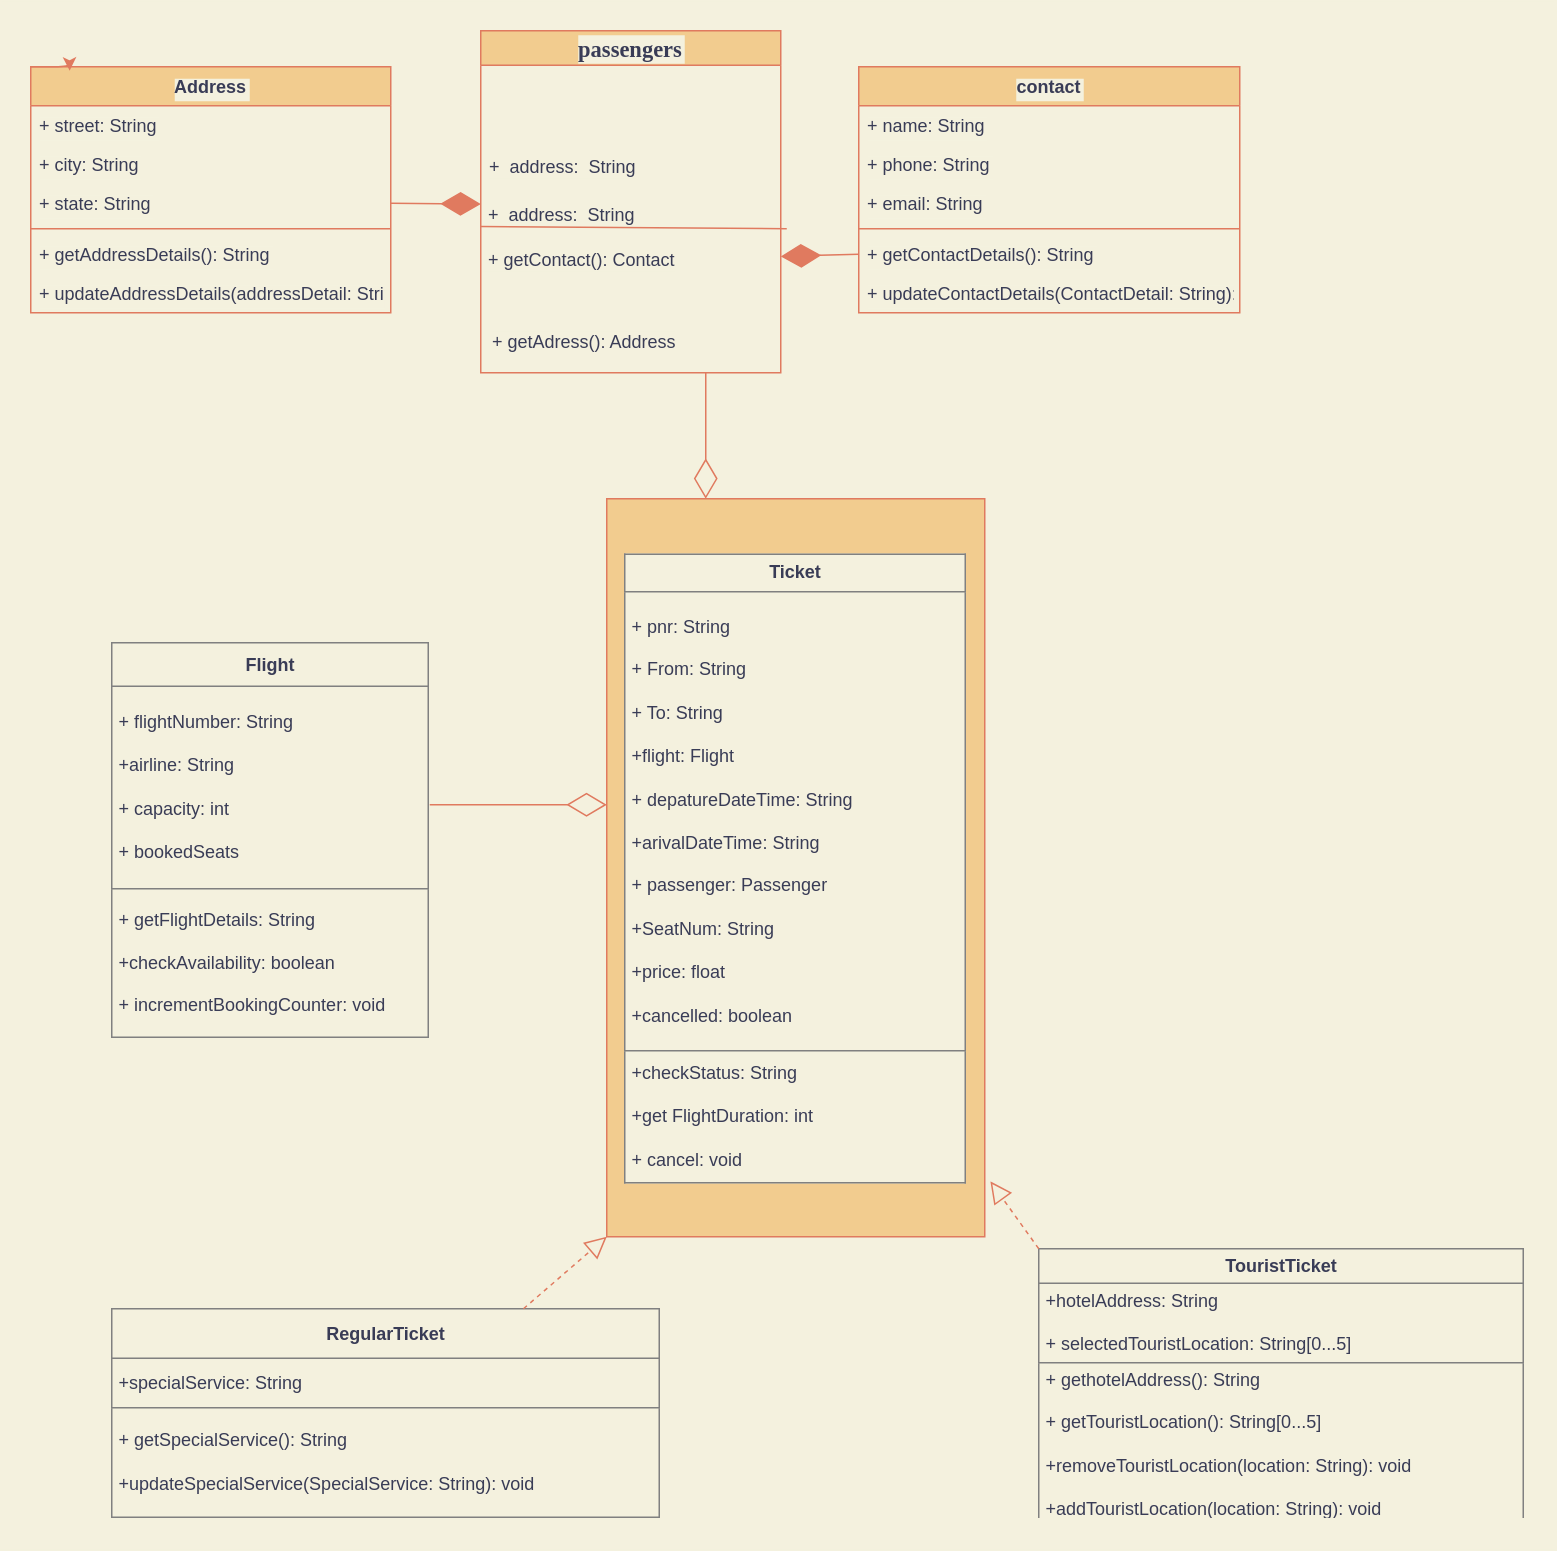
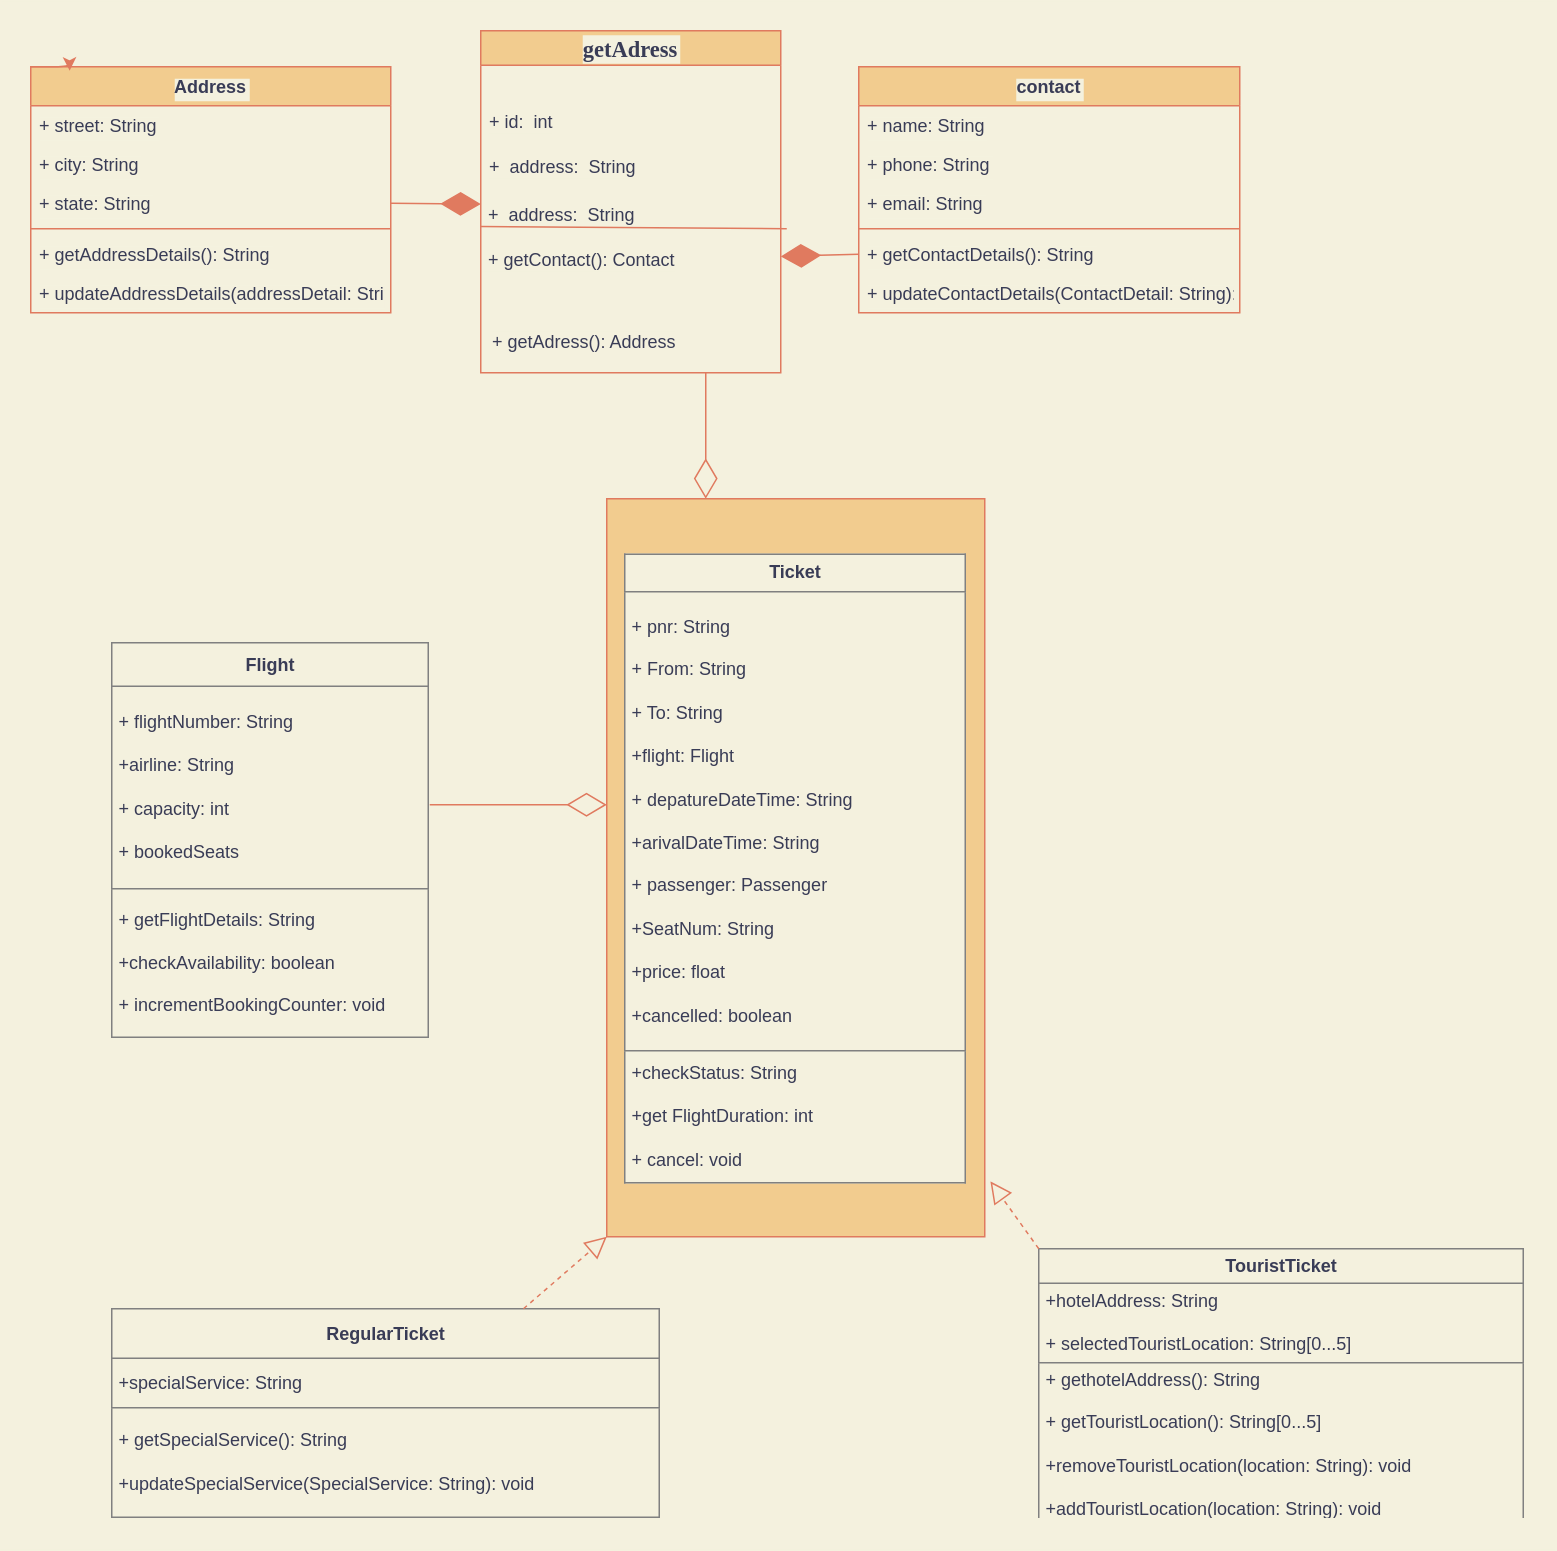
node "passengers": label "passengers" -> "getAdress"
node "+ id: int": added
